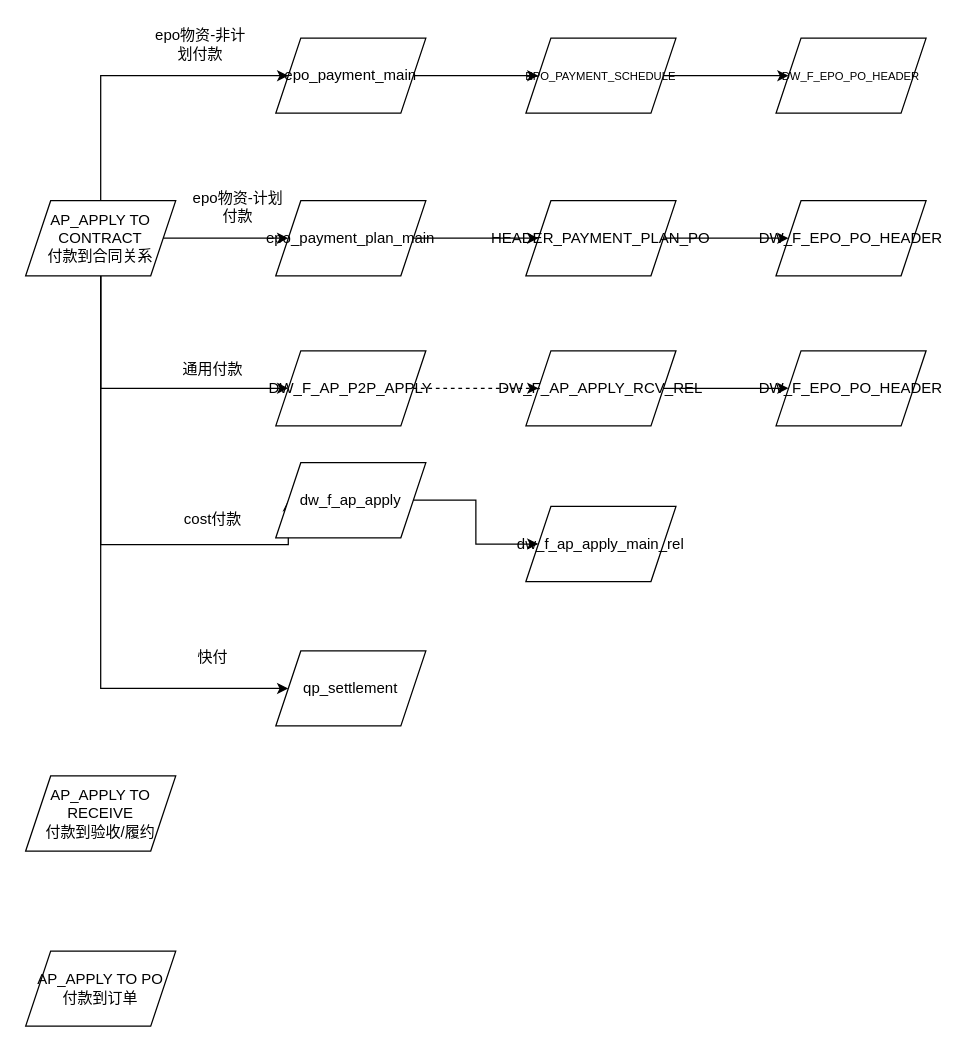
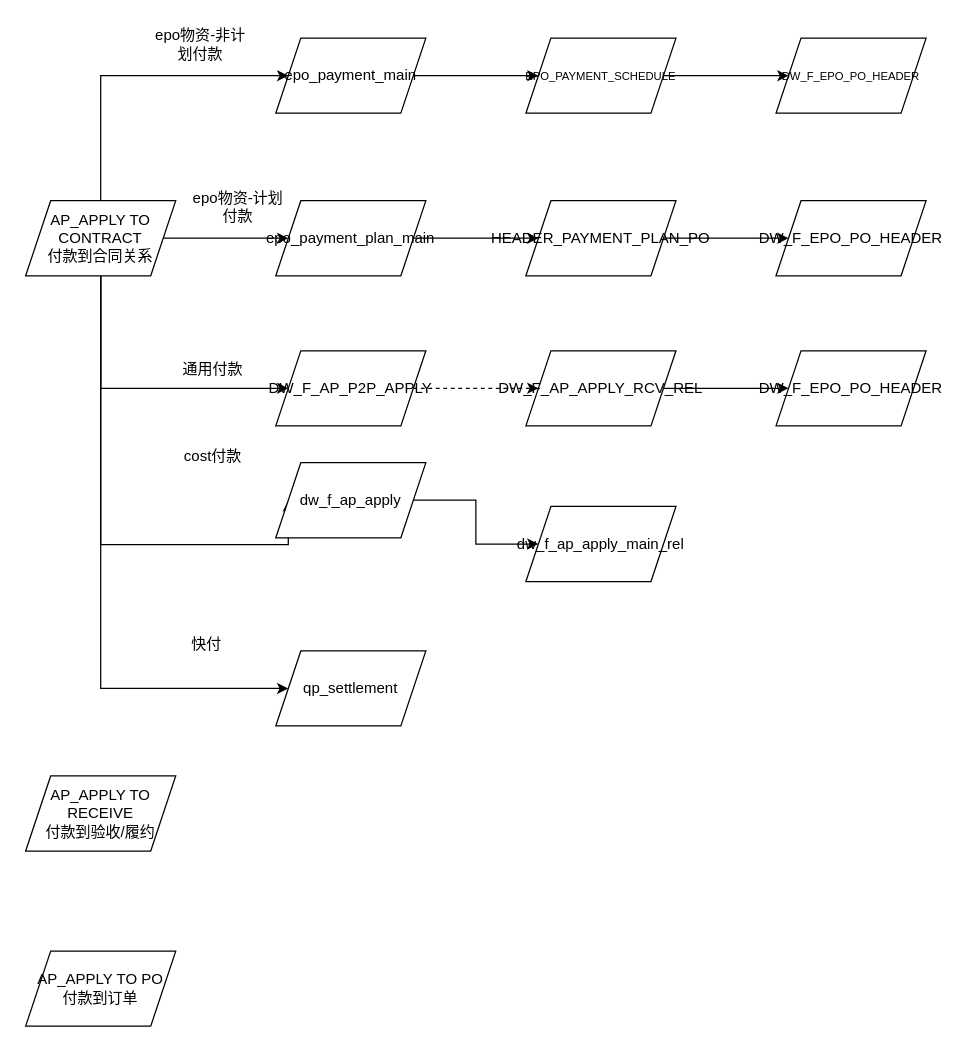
node "cost付款": moved (213, 519) -> (213, 457)
node "快付": moved (213, 657) -> (207, 644)
